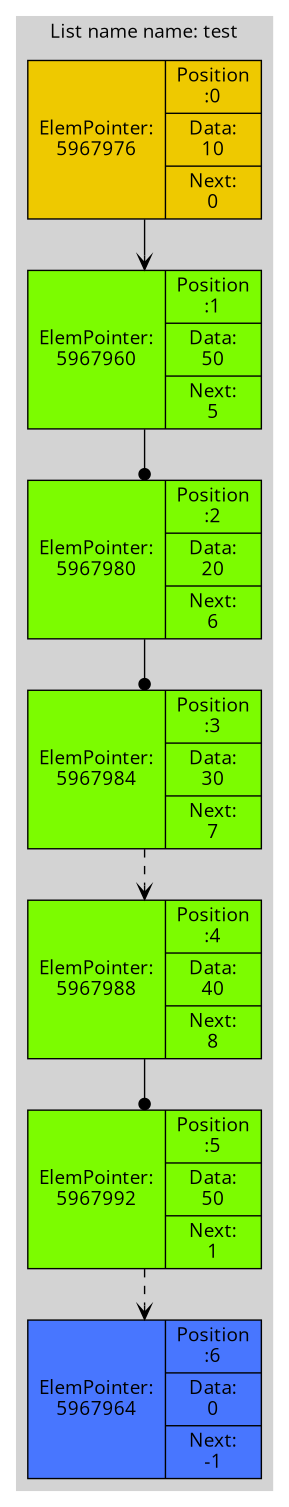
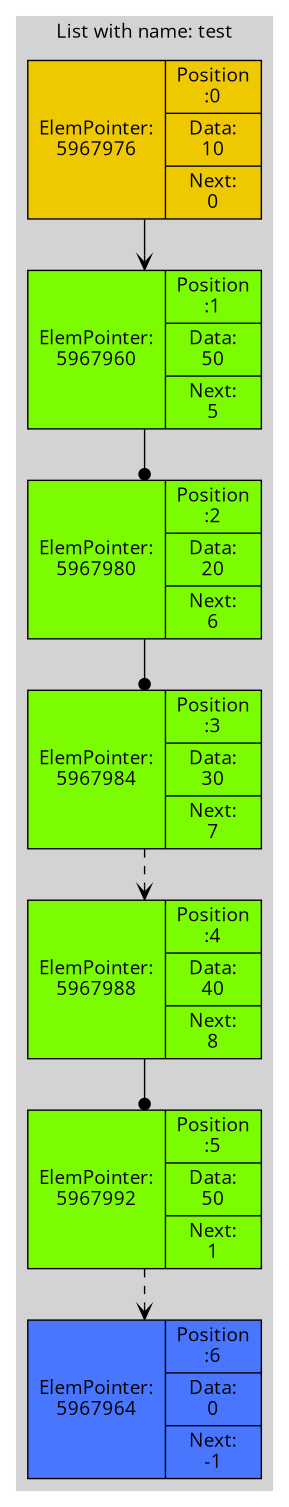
cluster "List name name: test": label "List name name: test" -> "List with name: test"
